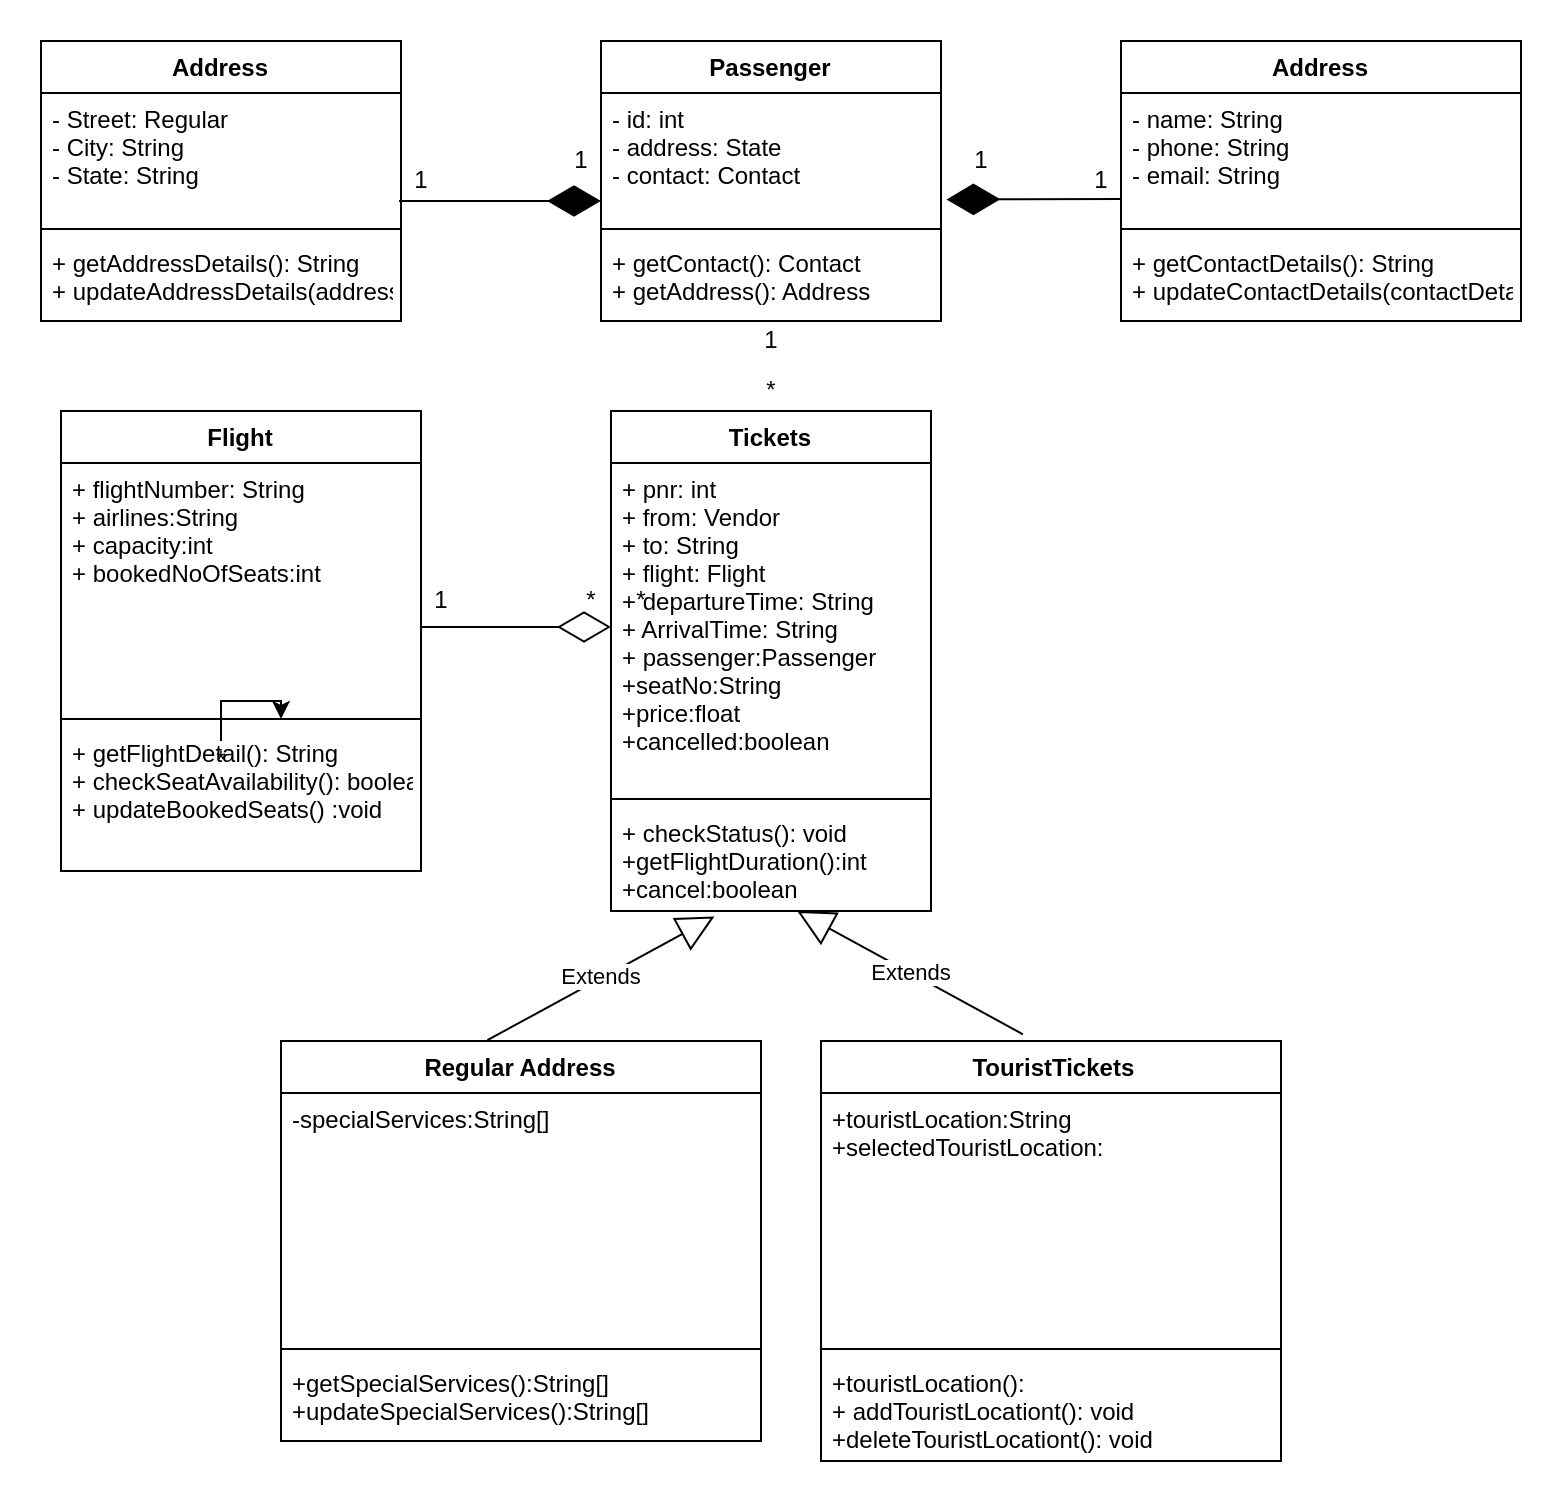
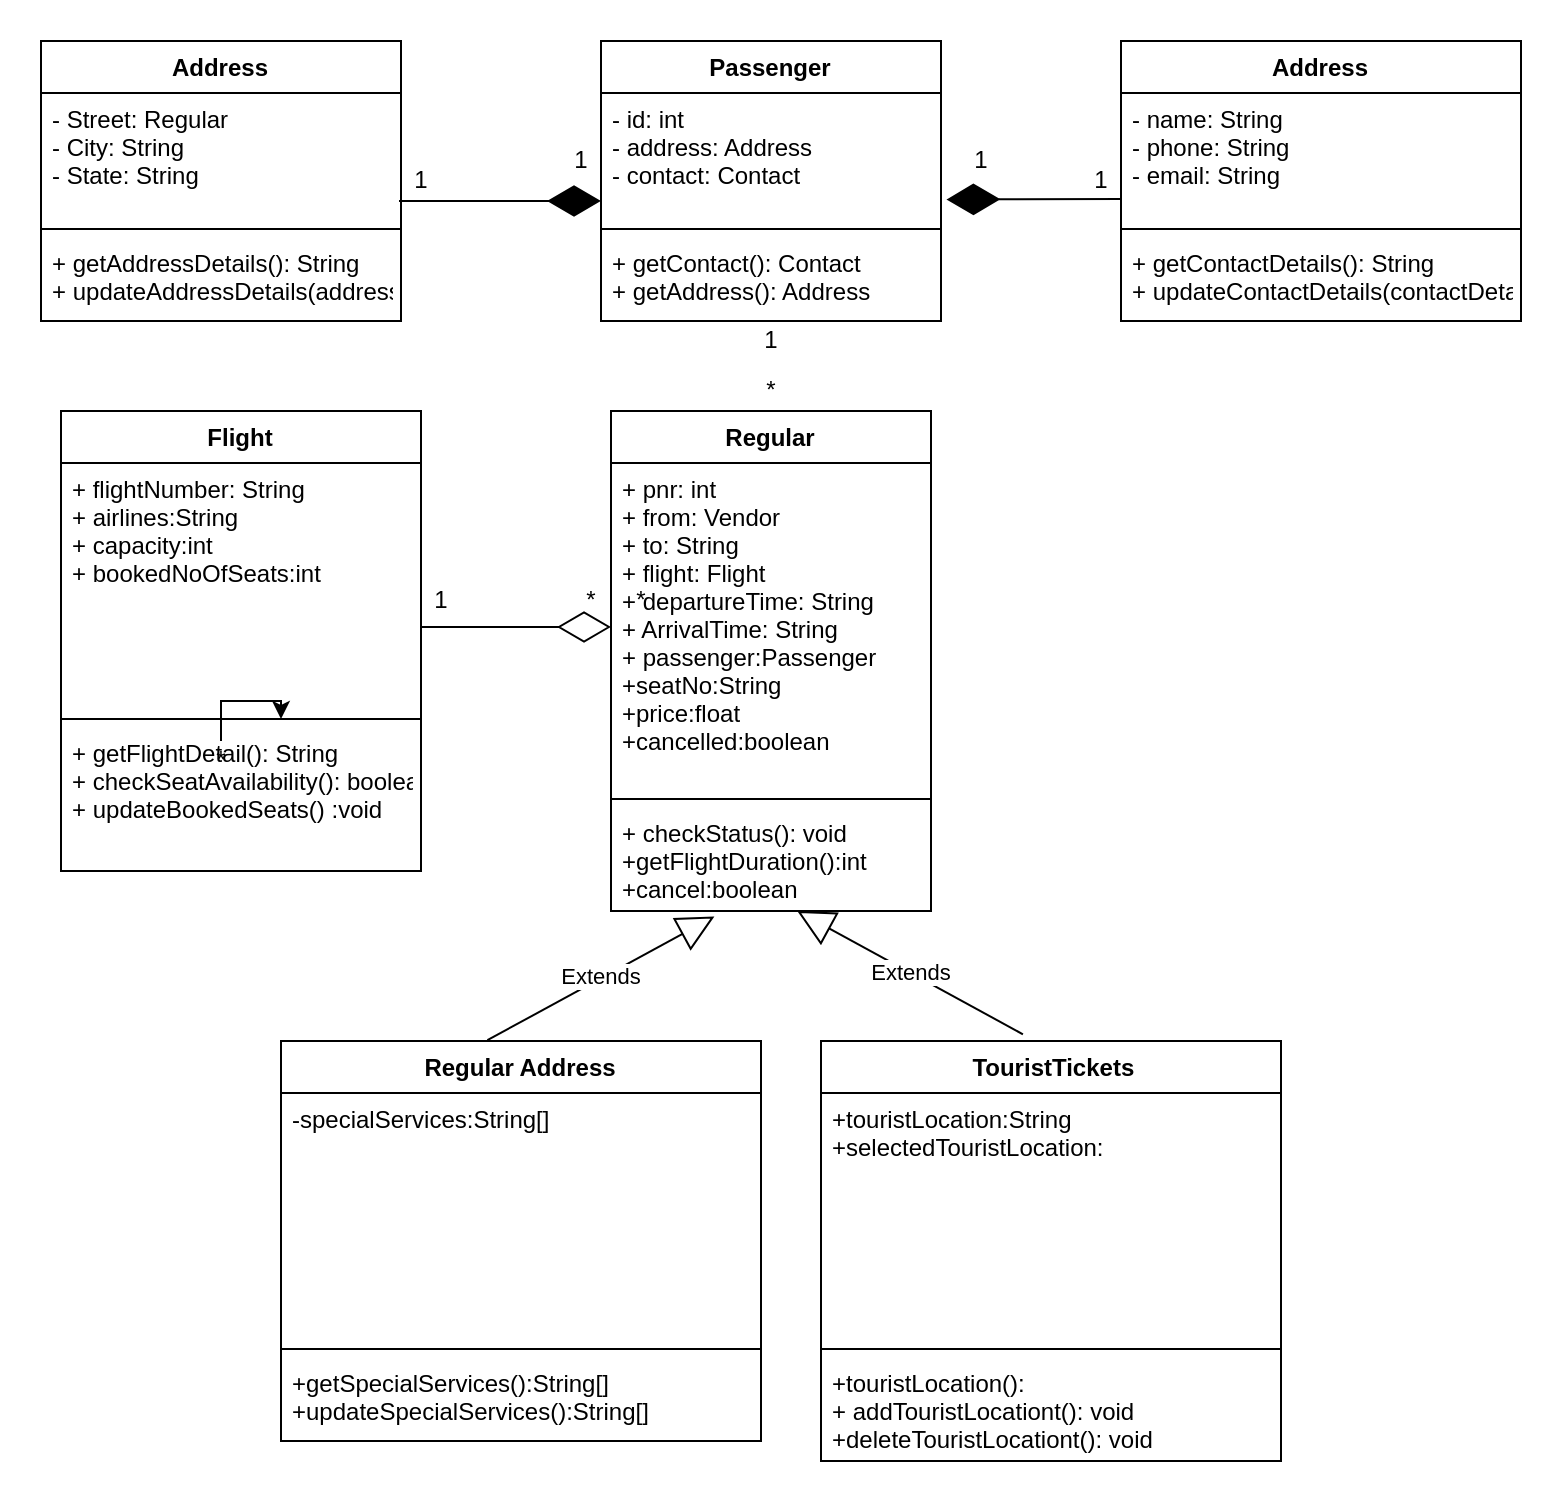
node "- id: int - address: State - contact: Contact": label "- id: int - address: State - contact: Contact" -> "- id: int - address: Address - contact: Contact"
node "Tickets": label "Tickets" -> "Regular"
